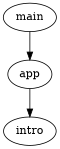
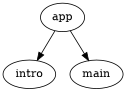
edge "main" -> "app": reversed
